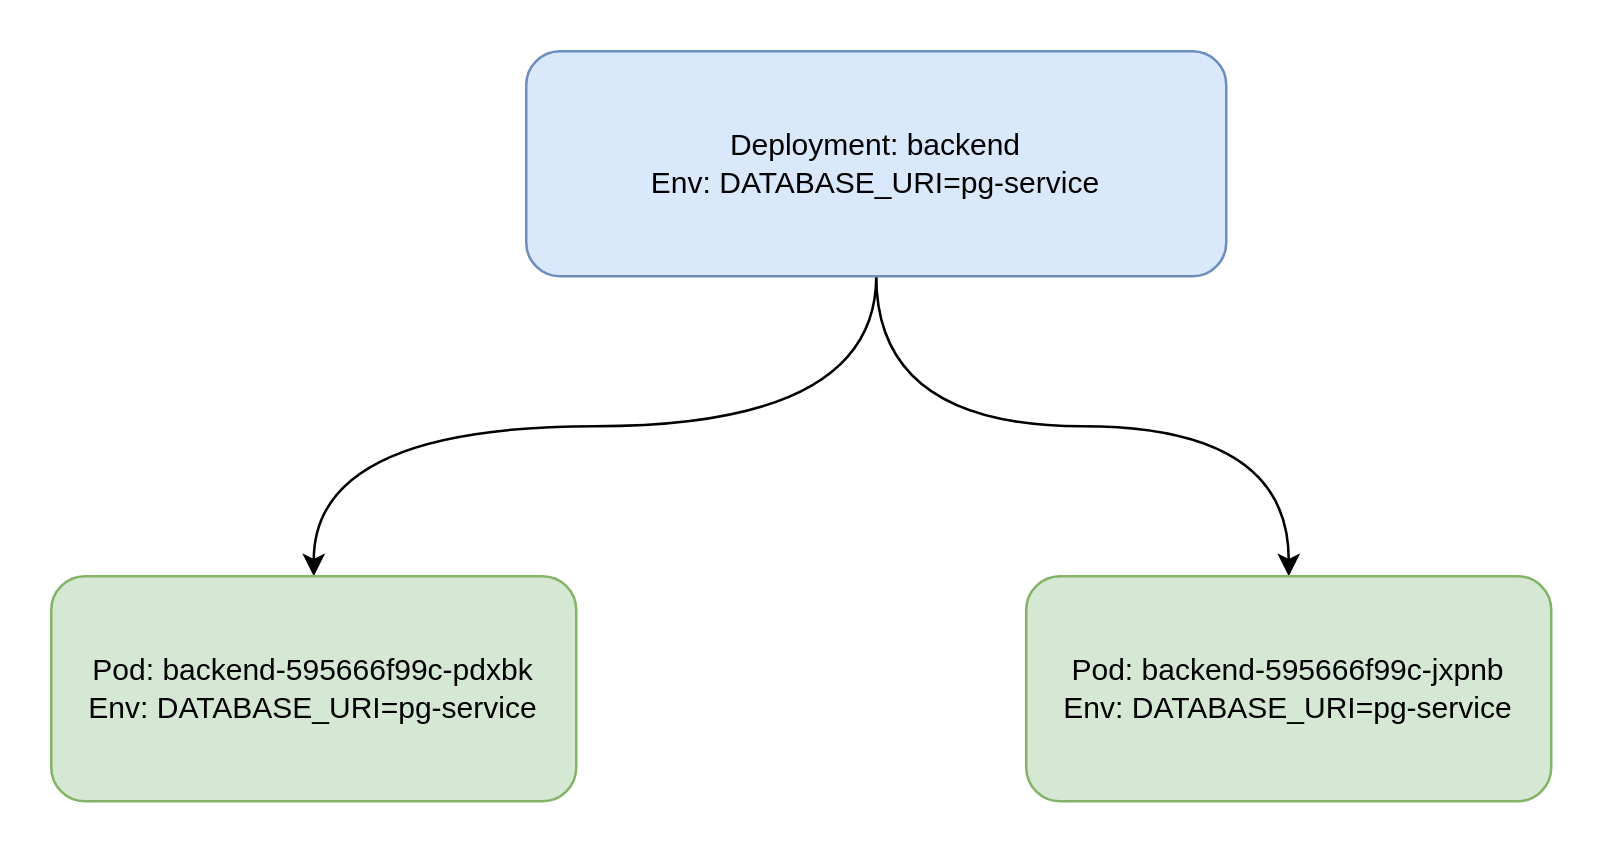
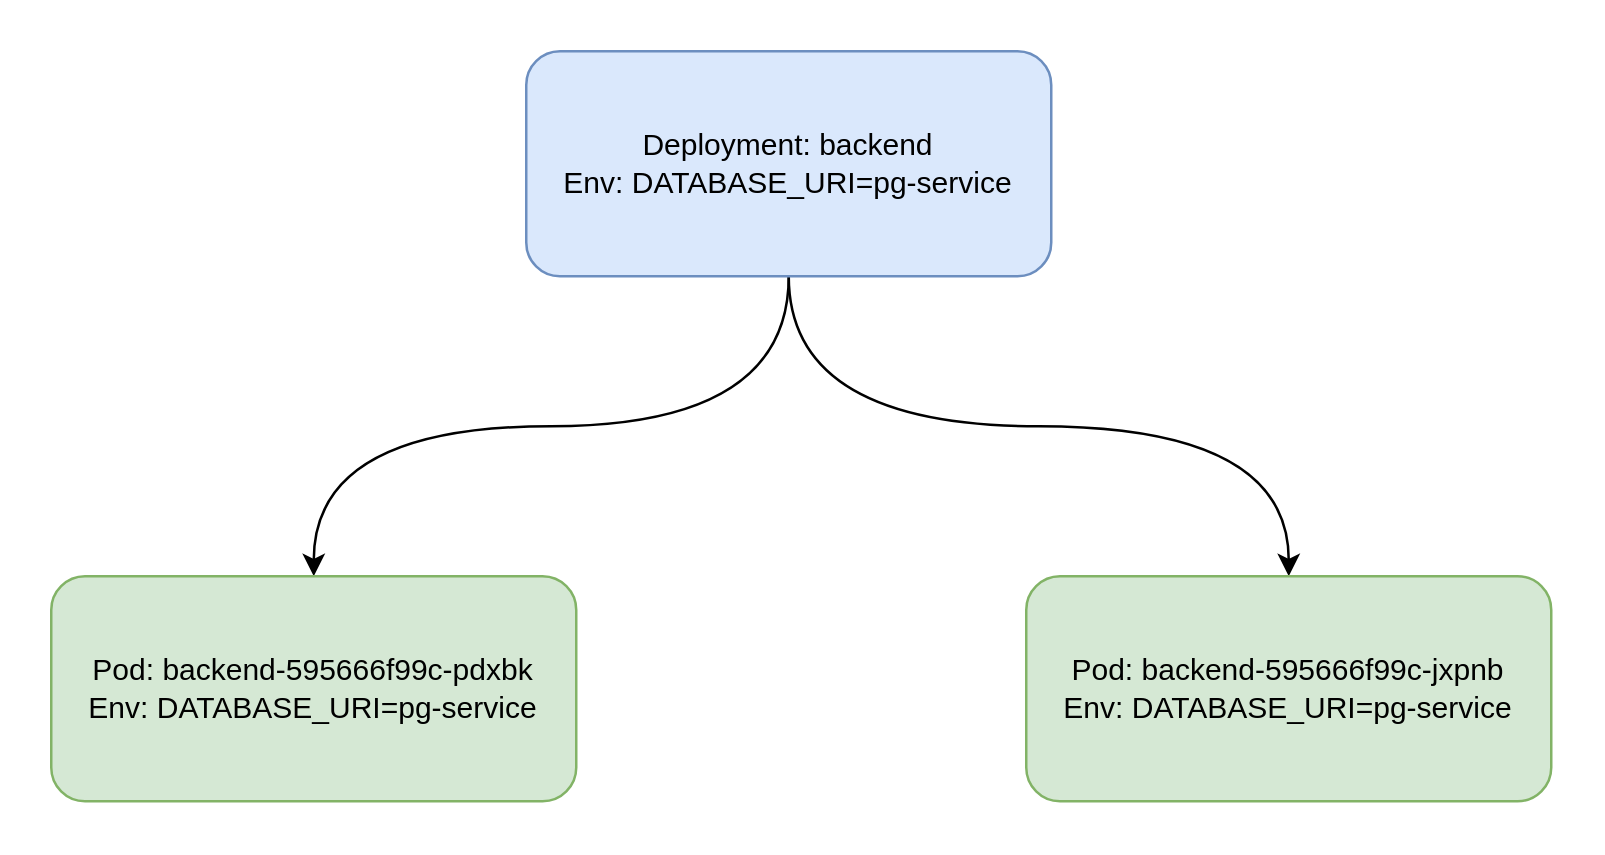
node "Deployment: backend Env: DATABASE_URI=pg-service": size 700x225 -> 525x225
